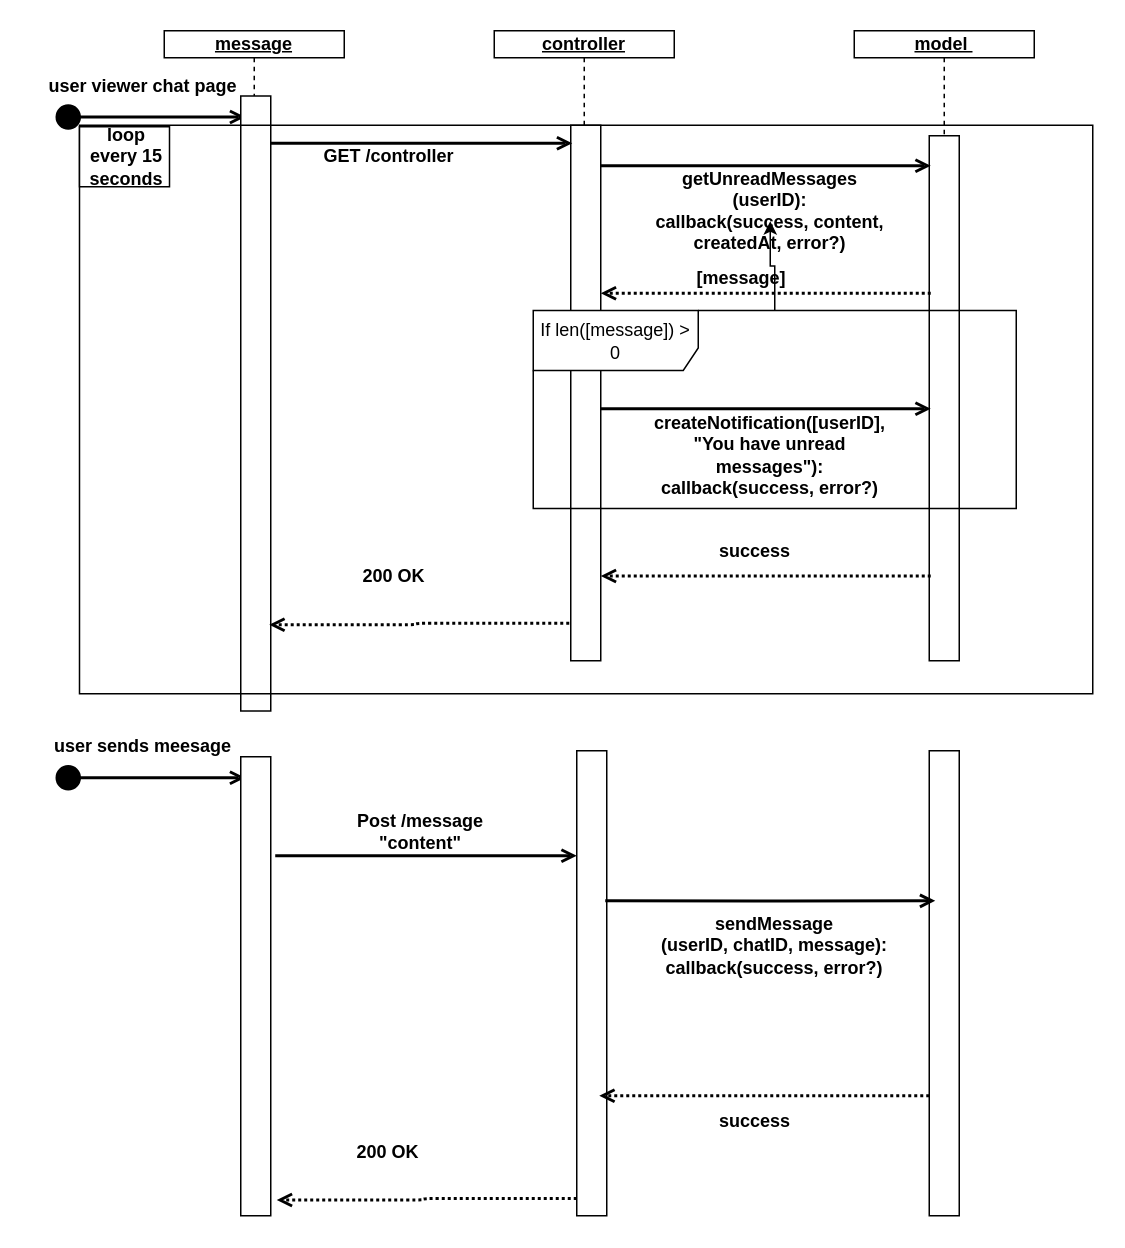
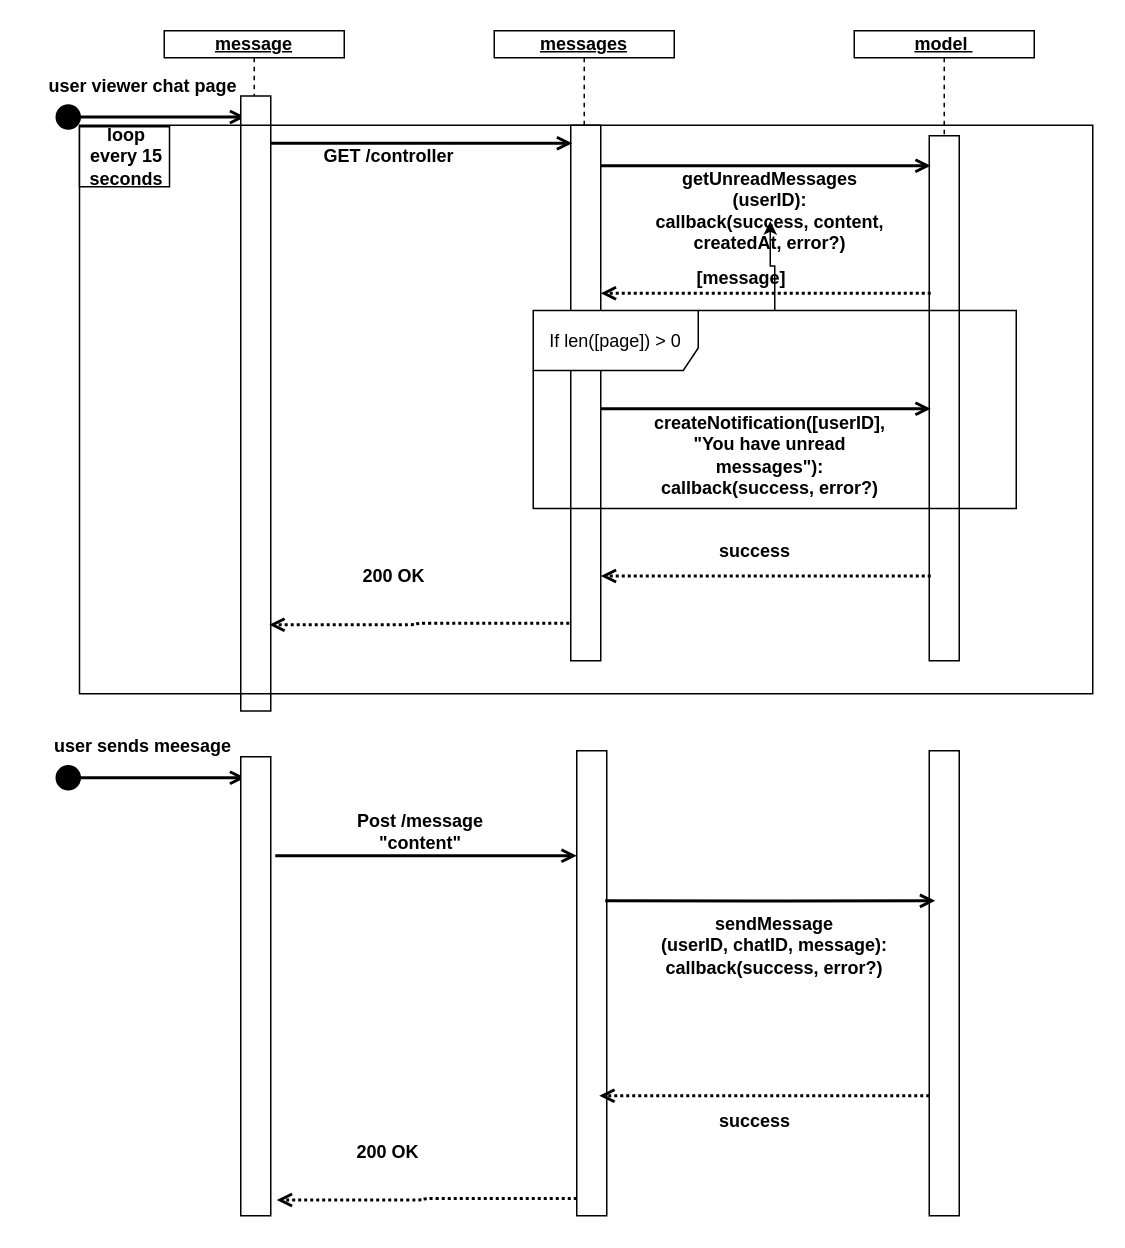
node "controller": label "controller" -> "messages"
node "If len([message]) > 0": label "If len([message]) > 0" -> "If len([page]) > 0"
